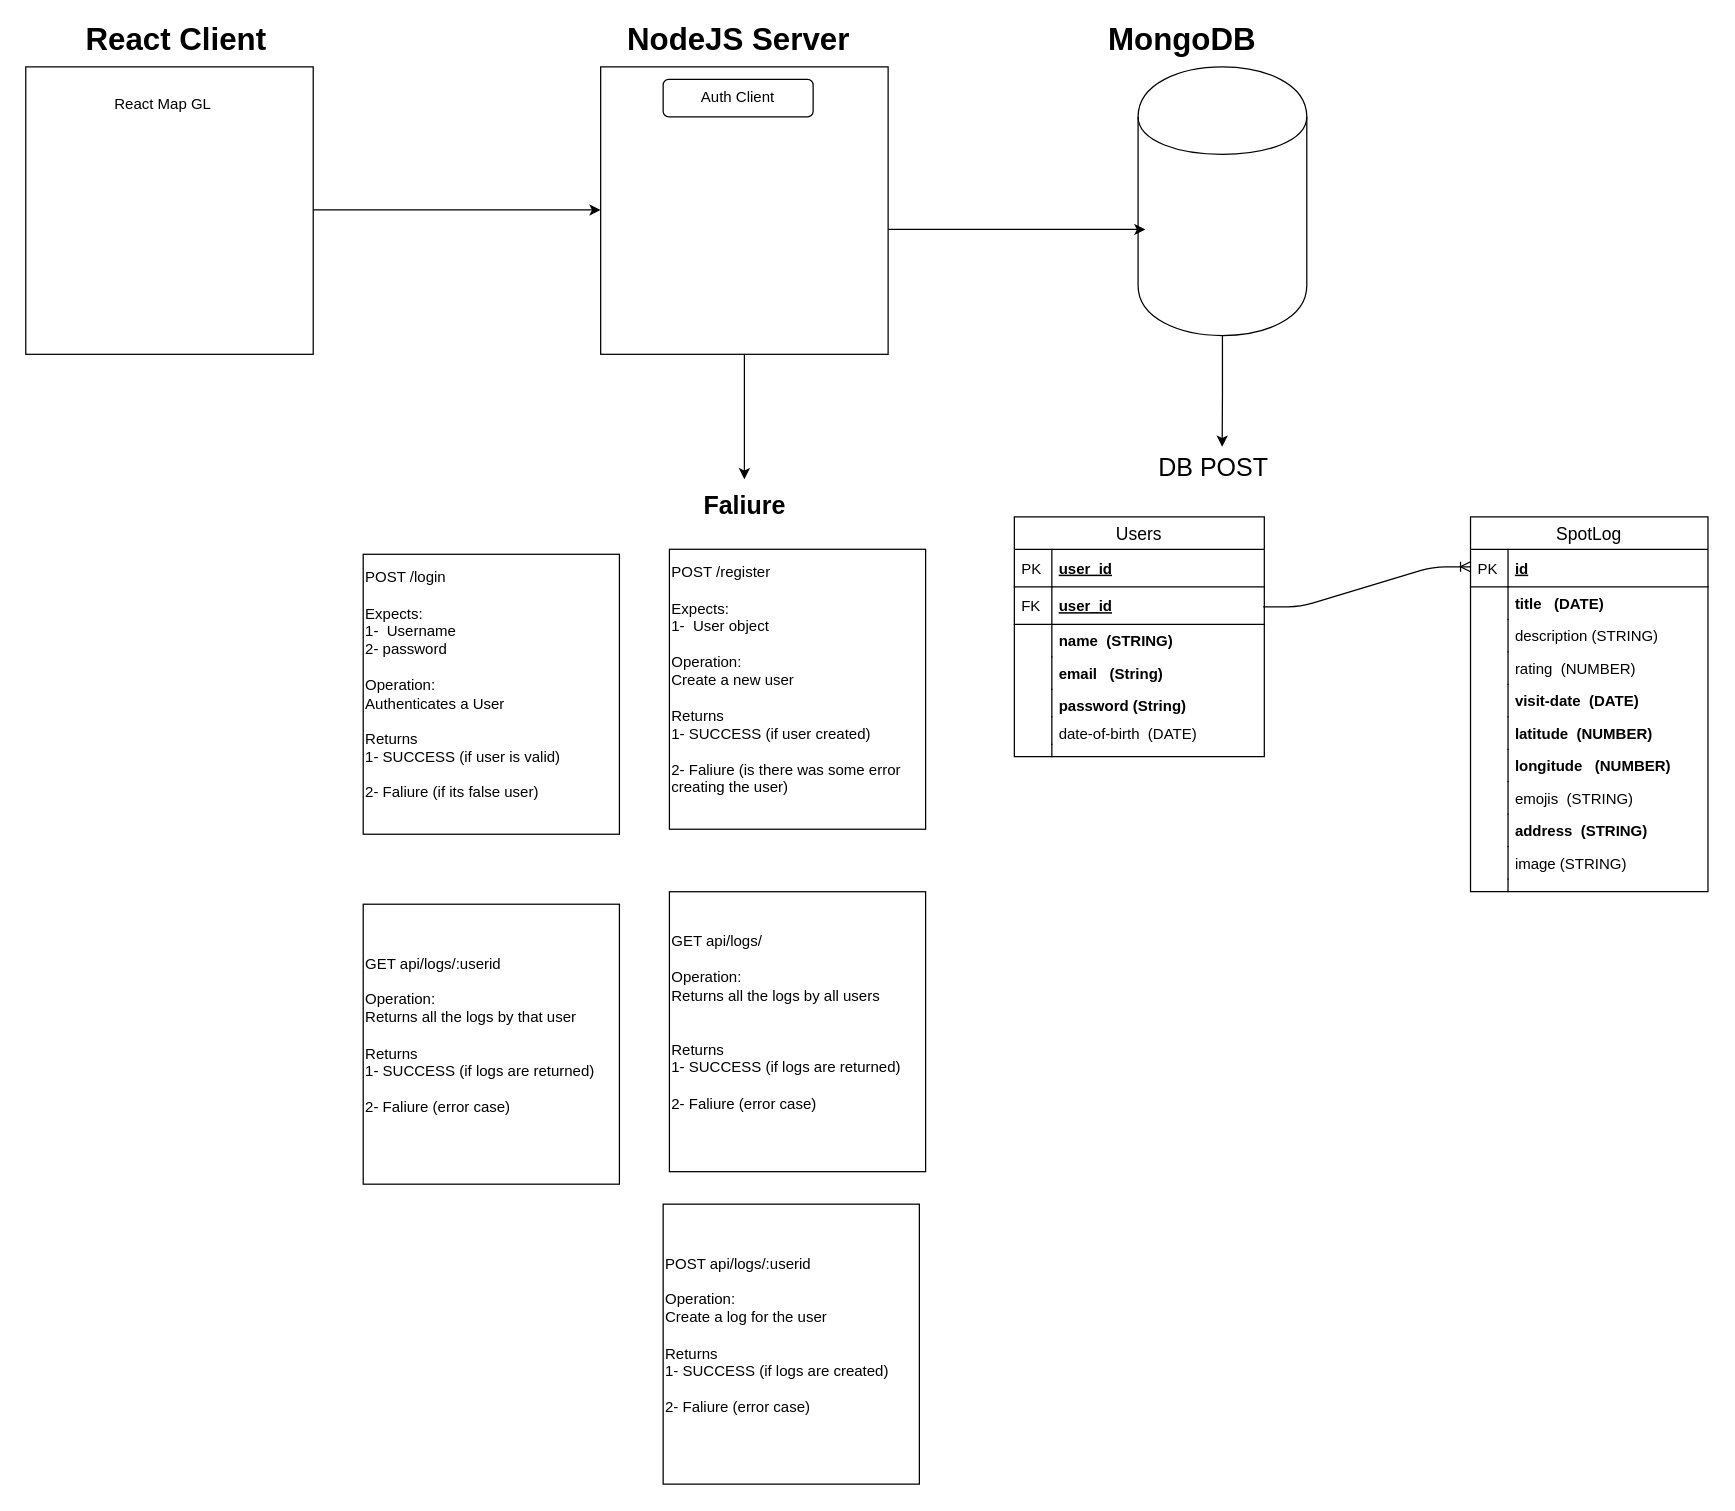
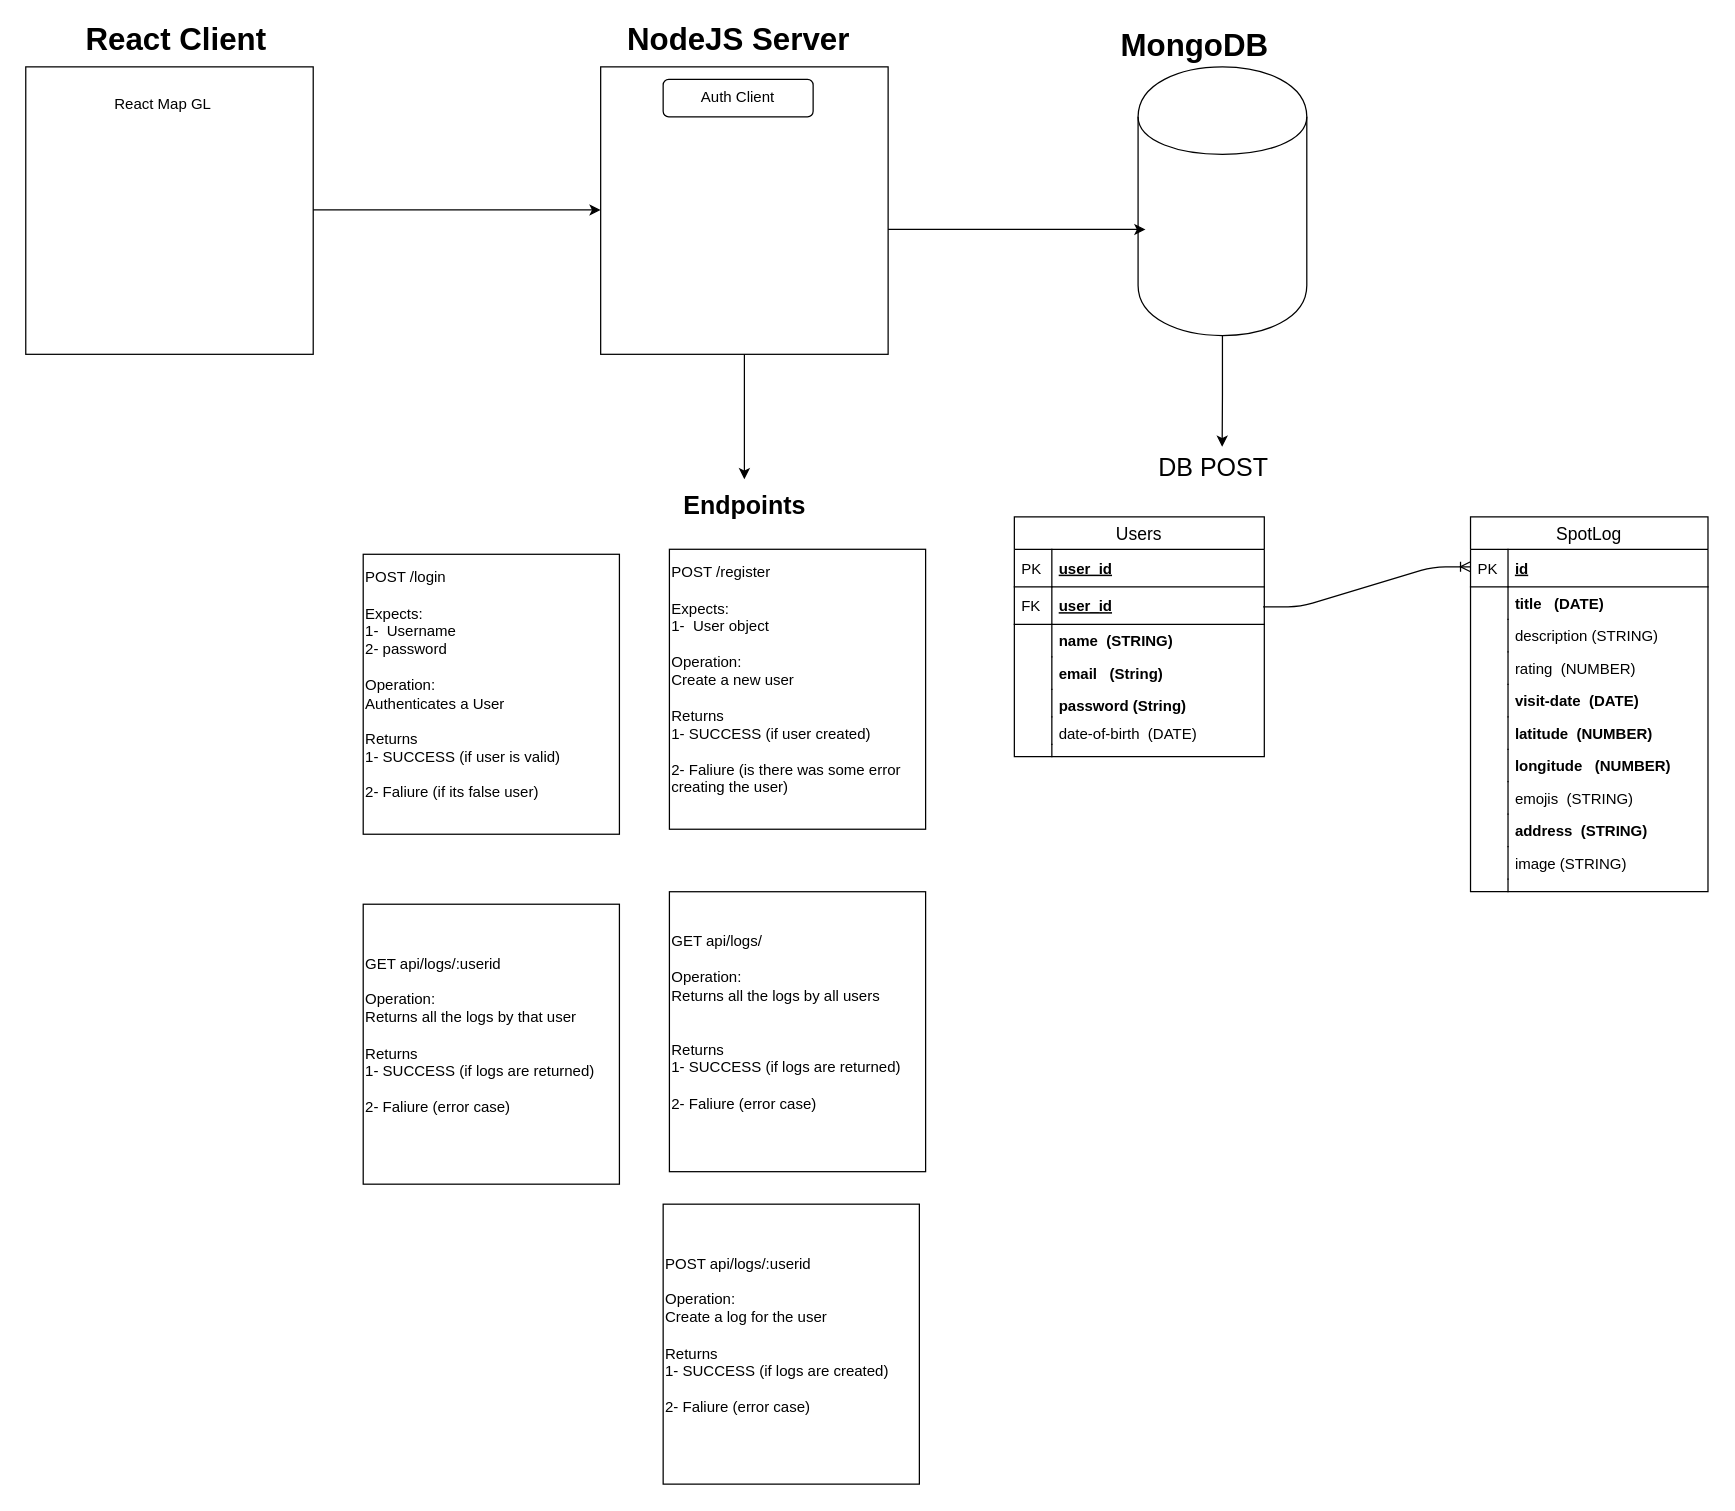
node "MongoDB": moved (1182, 38) -> (1194, 44)
node "Faliure": label "Faliure" -> "Endpoints"
